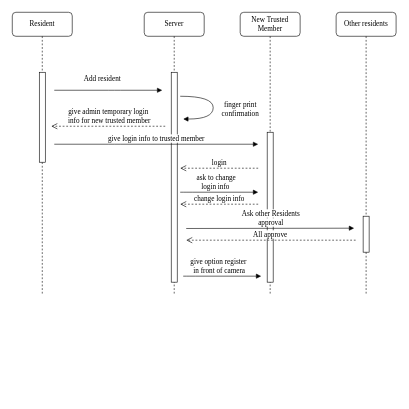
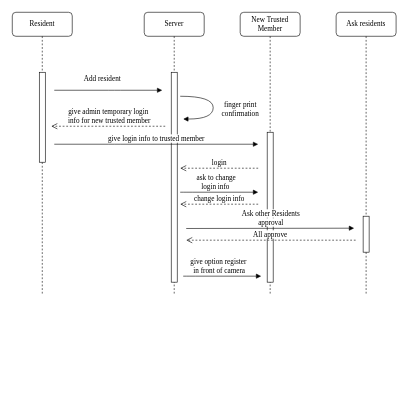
node "Other residents": label "Other residents" -> "Ask residents"
